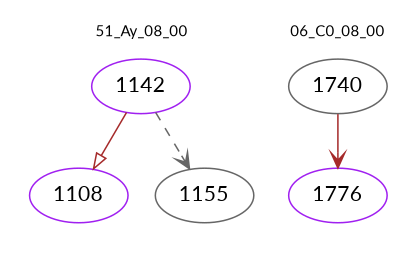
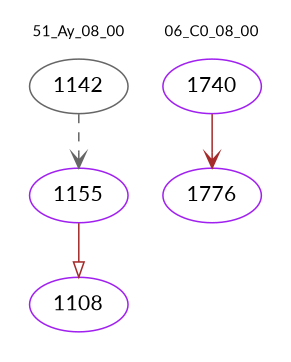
node "1142": color purple -> gray40
node "1740": color gray40 -> purple
edge "1142" -> "1108": now "1155" -> "1108"
node "1155": color gray40 -> purple
